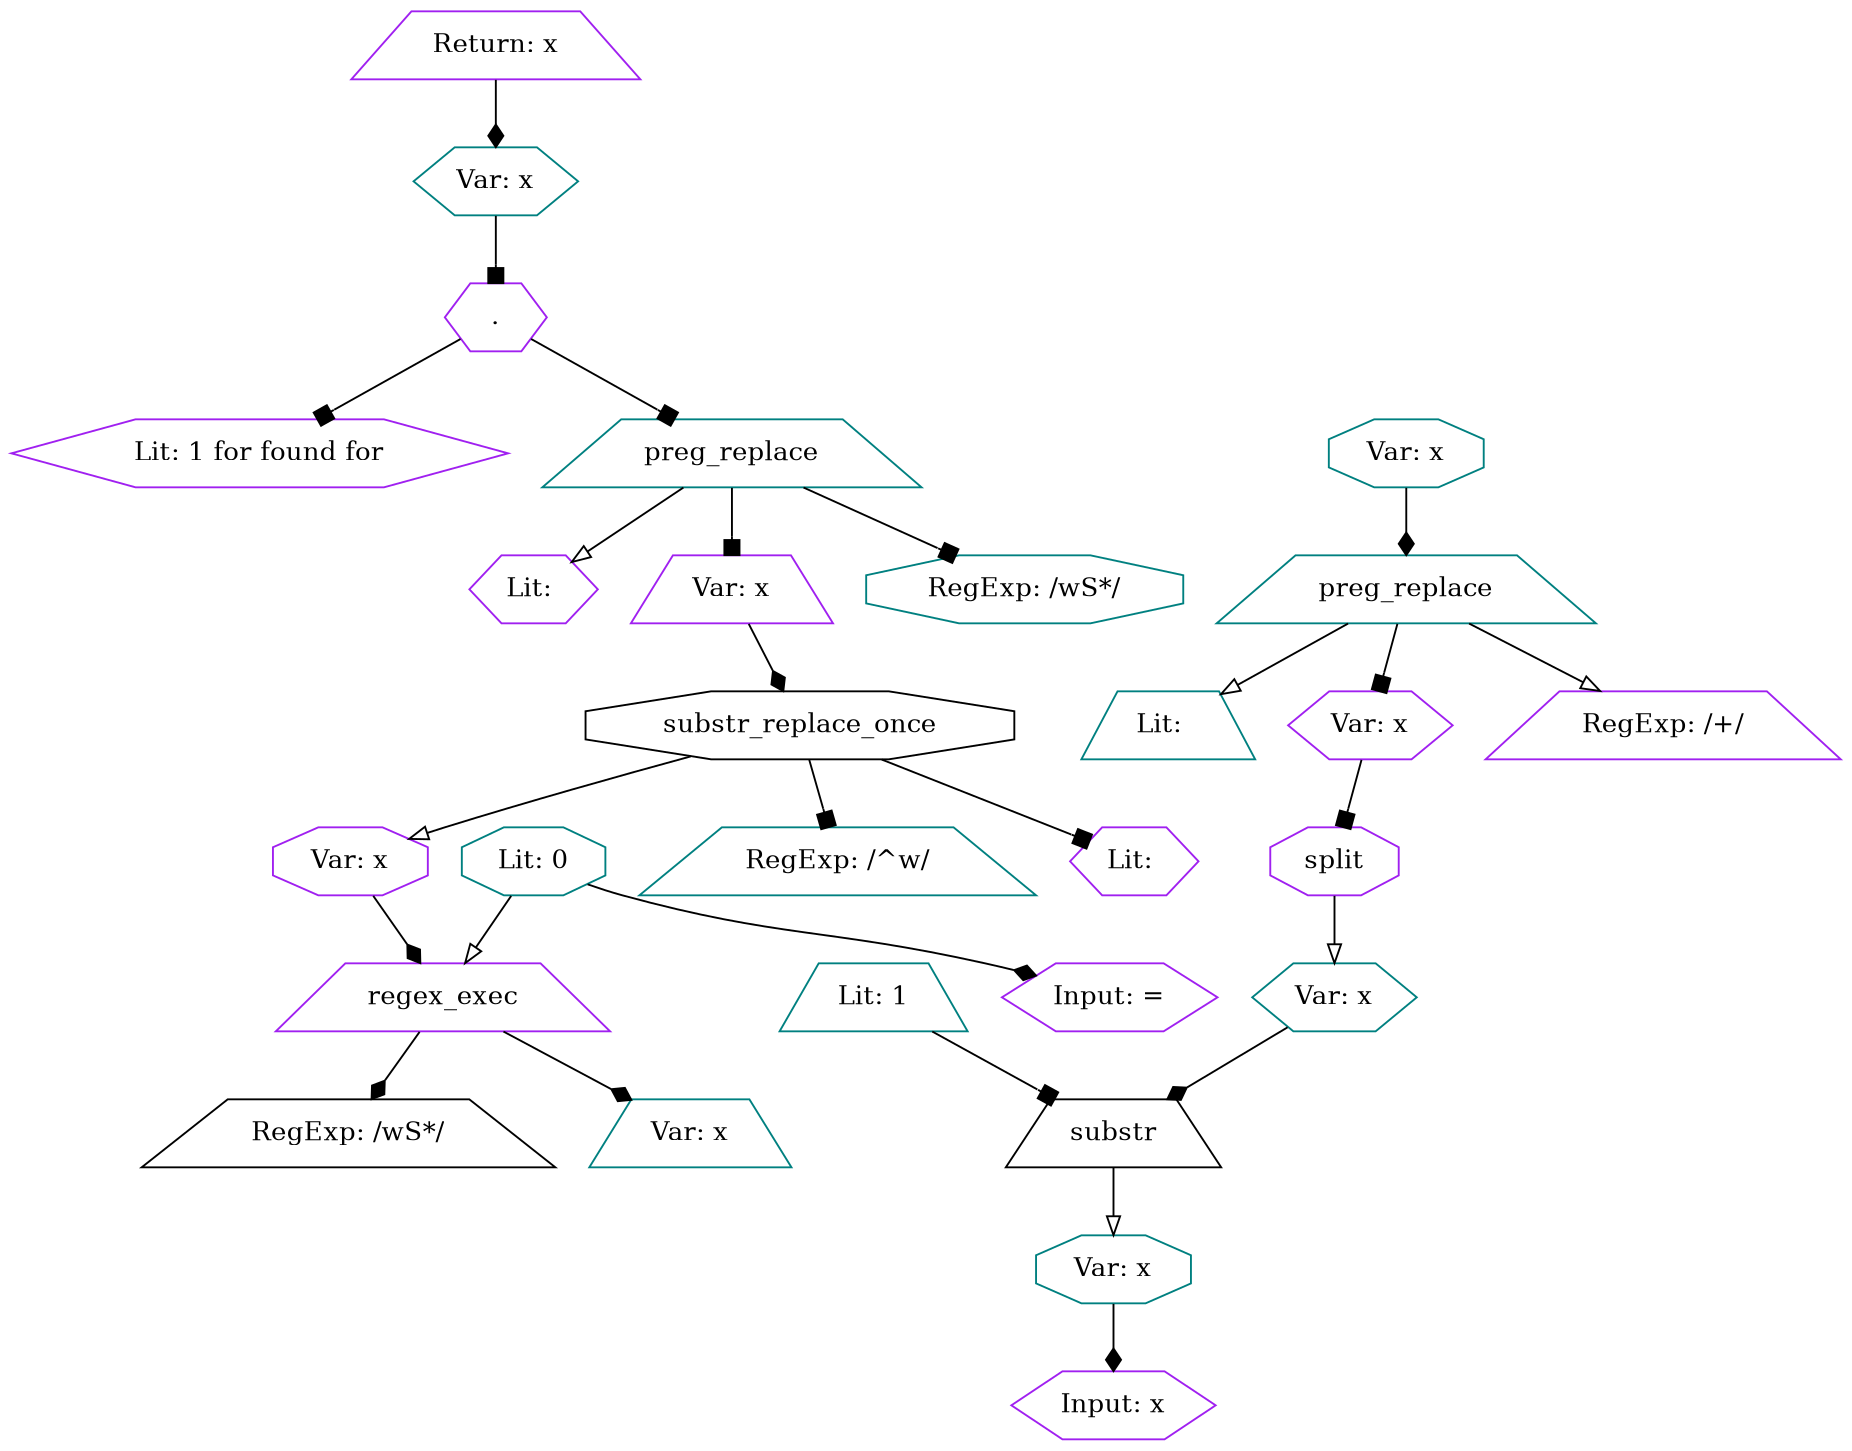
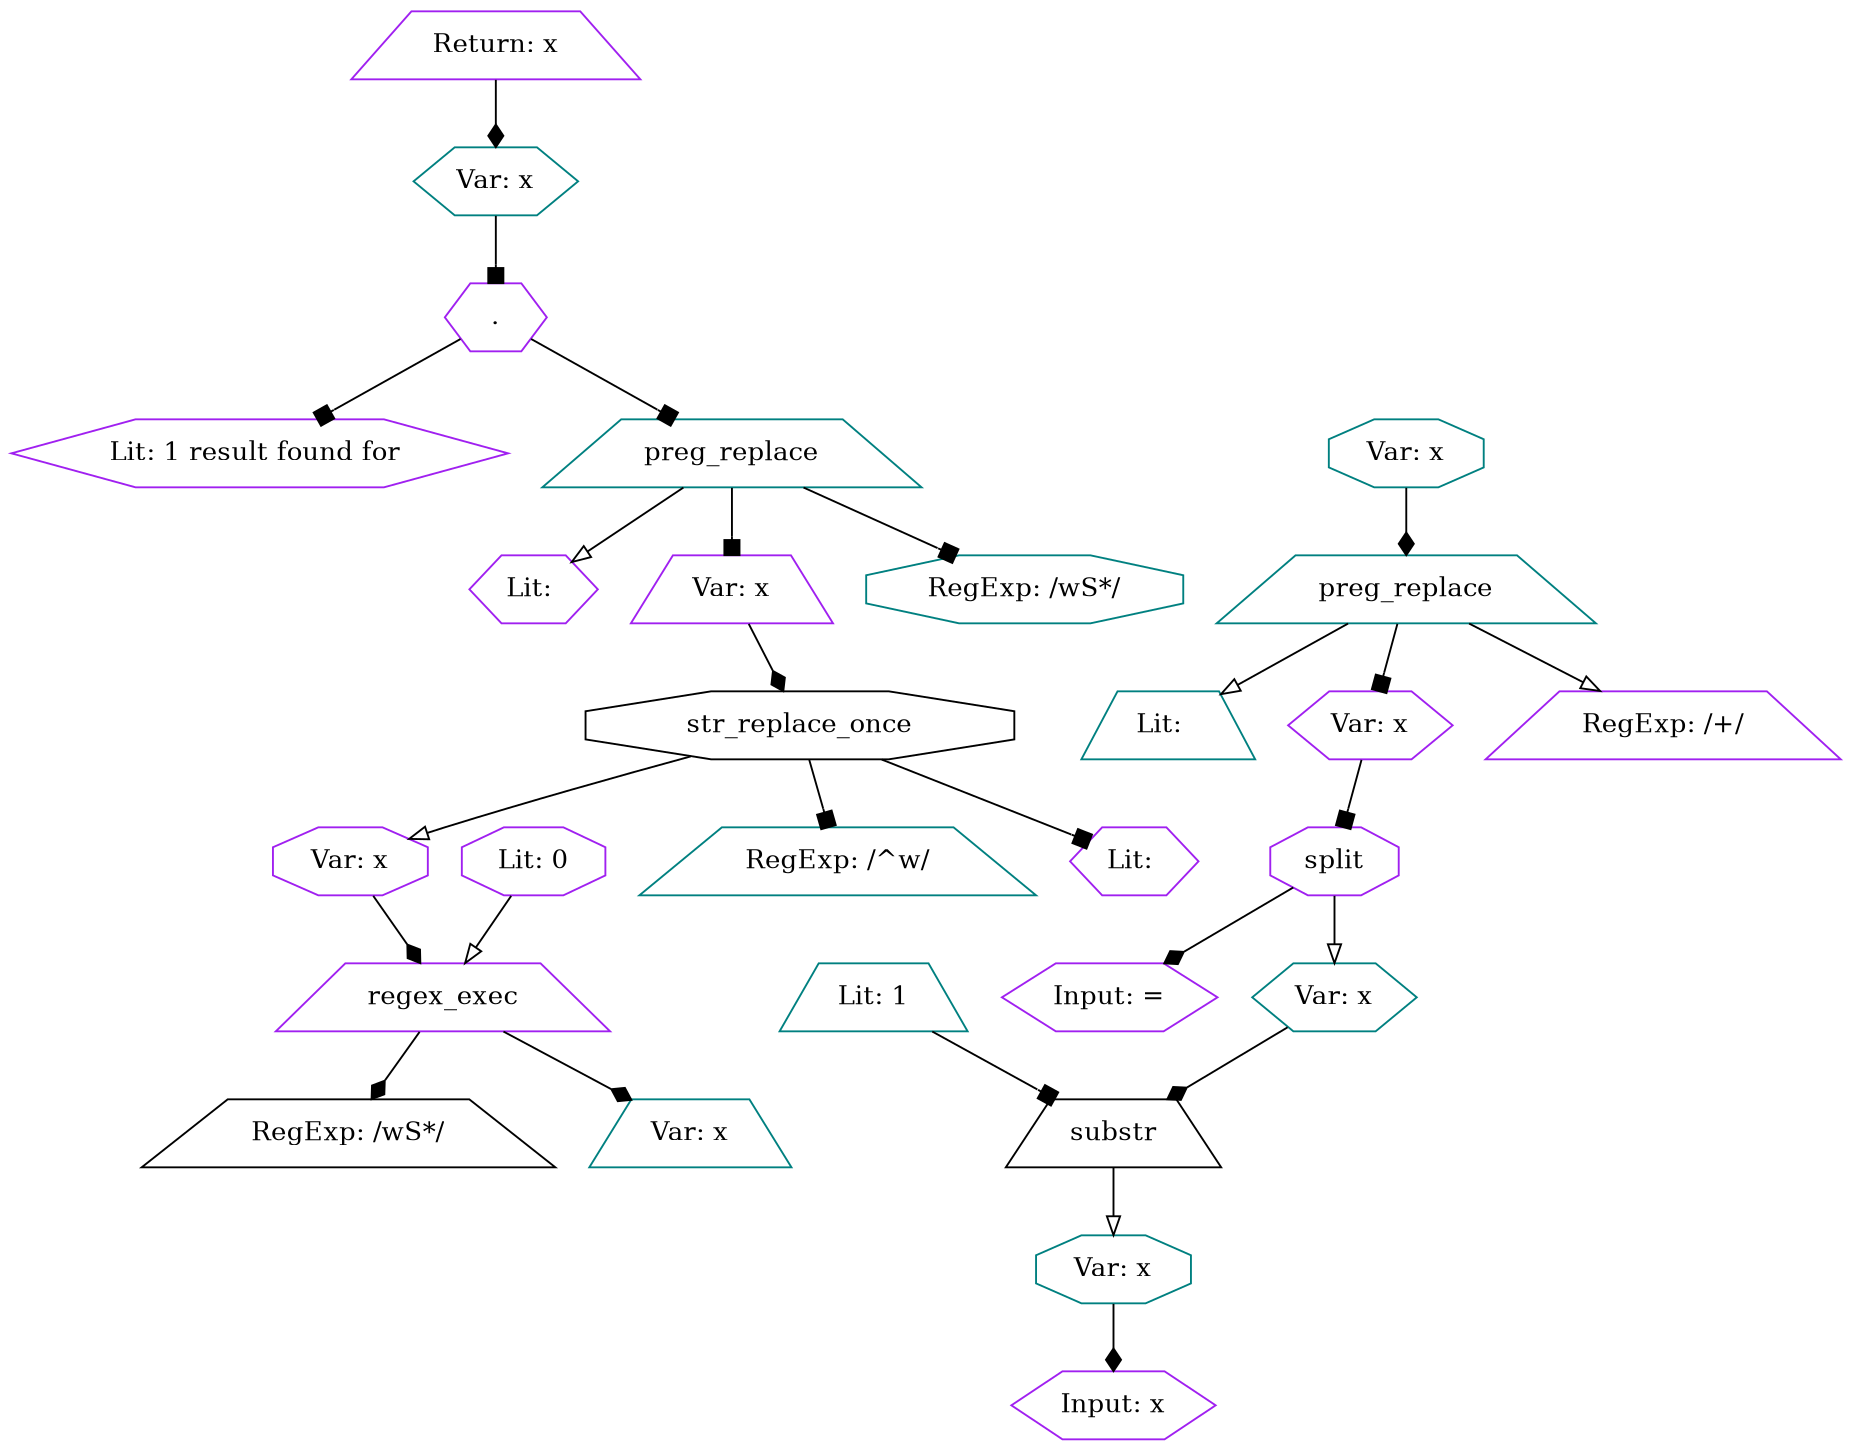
node "Lit: 1 for found for": label "Lit: 1 for found for" -> "Lit: 1 result found for"
node "substr_replace_once": label "substr_replace_once" -> "str_replace_once"
node "Lit: 0": color teal -> purple
edge "Lit: 0" -> "Input: =": now "split" -> "Input: ="
